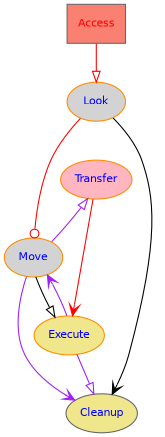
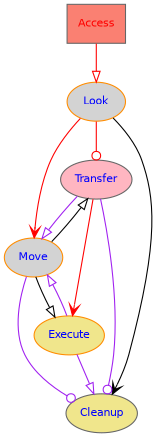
edge "Look" -> "Transfer": added
edge "Look" -> "Move": arrowhead odot -> vee
node "Transfer": color darkorange -> gray40
edge "Transfer" -> "Move": added
edge "Move" -> "Transfer": color purple -> black
edge "Transfer" -> "Cleanup": added
edge "Execute" -> "Move": arrowhead vee -> onormal
edge "Move" -> "Cleanup": arrowhead vee -> odot
